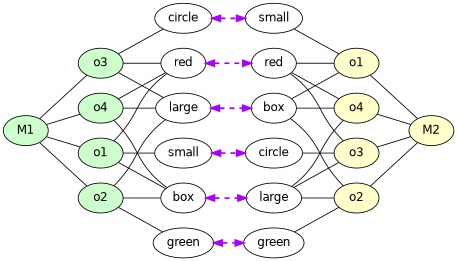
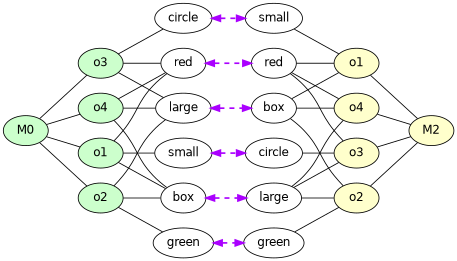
node "M1": label "M1" -> "M0"
